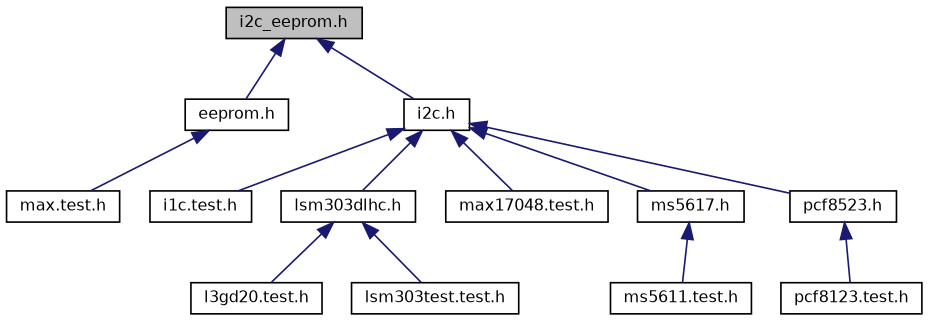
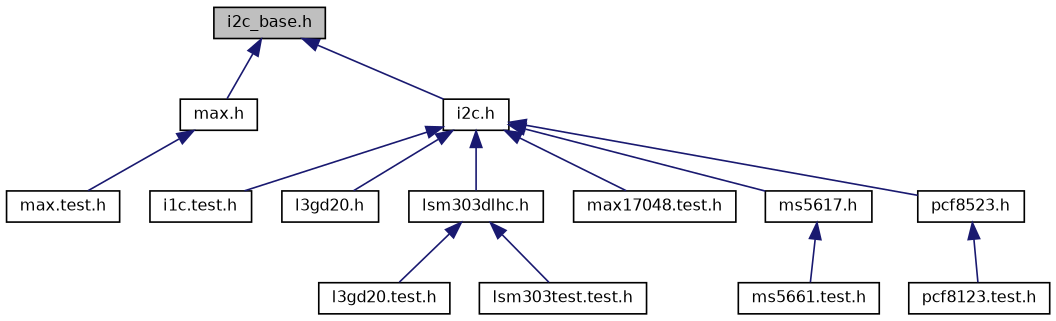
node "i2c_eeprom.h": label "i2c_eeprom.h" -> "i2c_base.h"
node "eeprom.h": label "eeprom.h" -> "max.h"
node "l3gd20.h": added
node "ms5611.test.h": label "ms5611.test.h" -> "ms5661.test.h"
